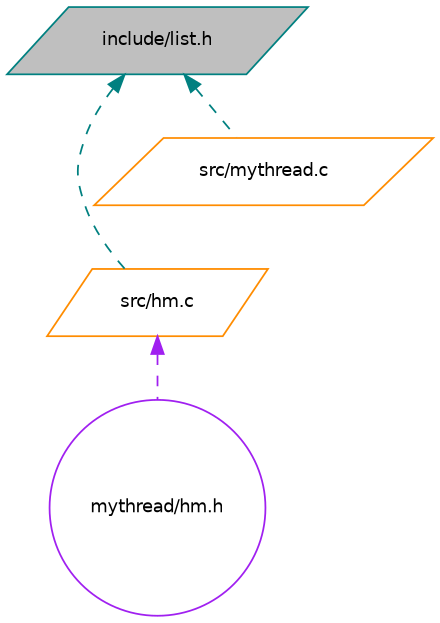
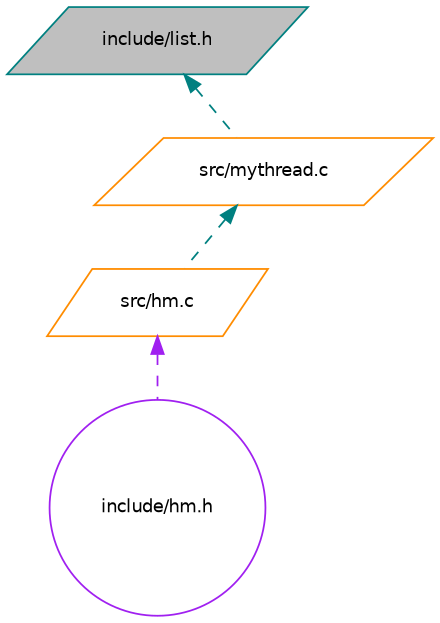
edge "src/hm.c" -> "include/list.h": now "src/hm.c" -> "src/mythread.c"
node "mythread/hm.h": label "mythread/hm.h" -> "include/hm.h"
